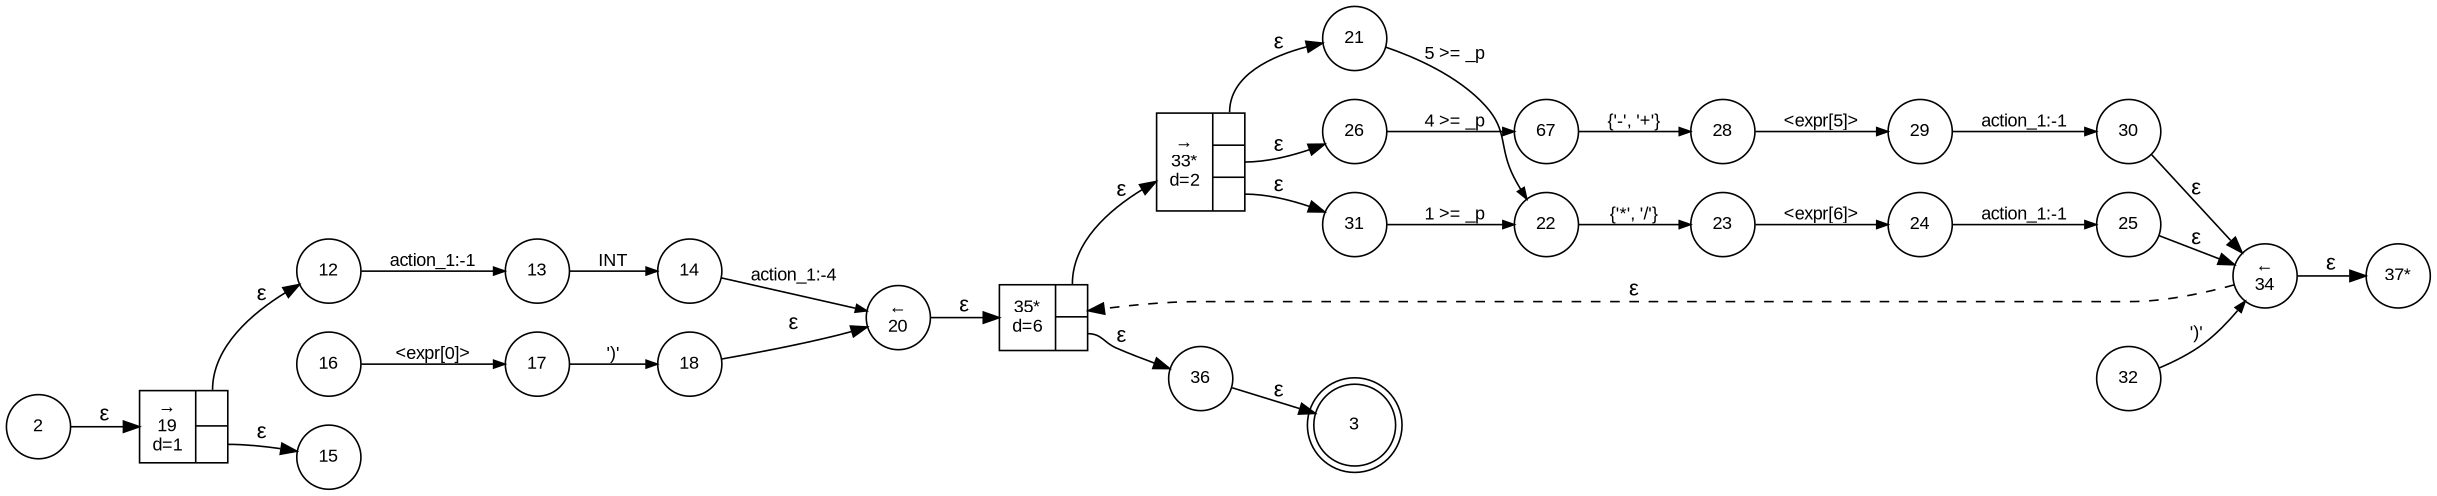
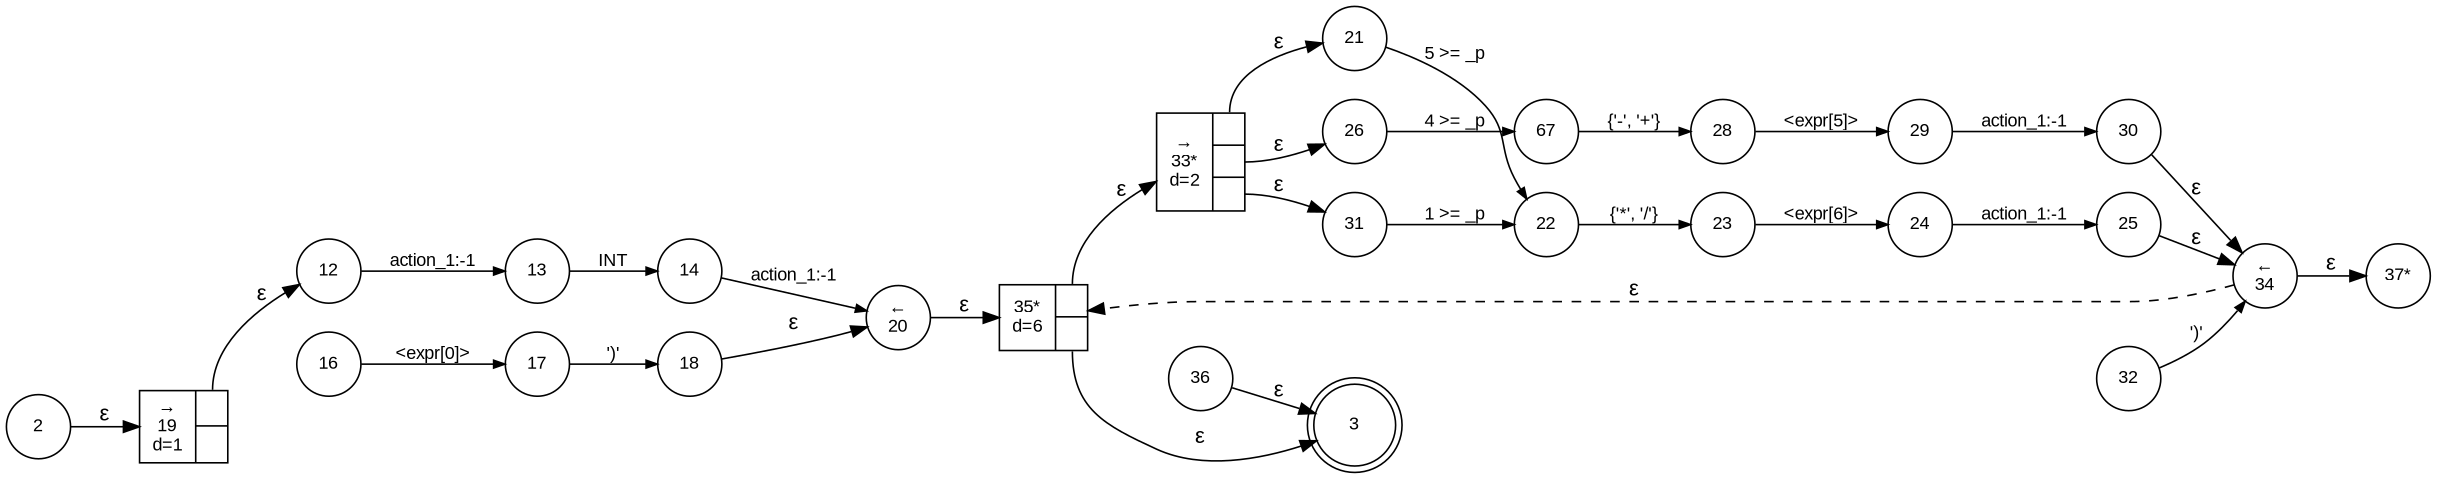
edge "14" -> "← 20": label "action_1:-4" -> "action_1:-1"
edge "35*" -> "36": now "35*" -> "3"
node "15": removed
